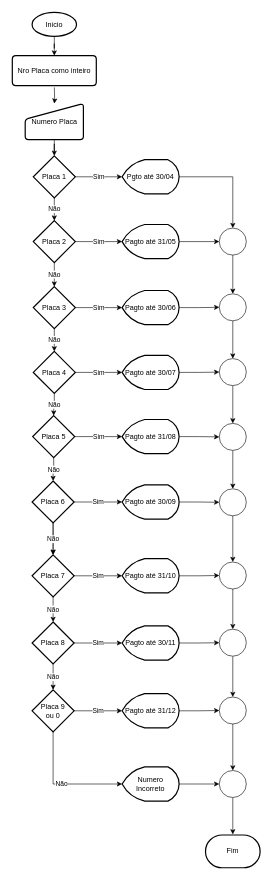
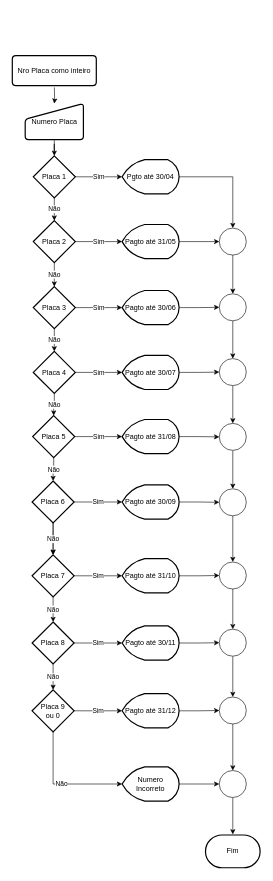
node "Inicio": removed
edge "Inicio" -> "Nro Placa como inteiro": removed
